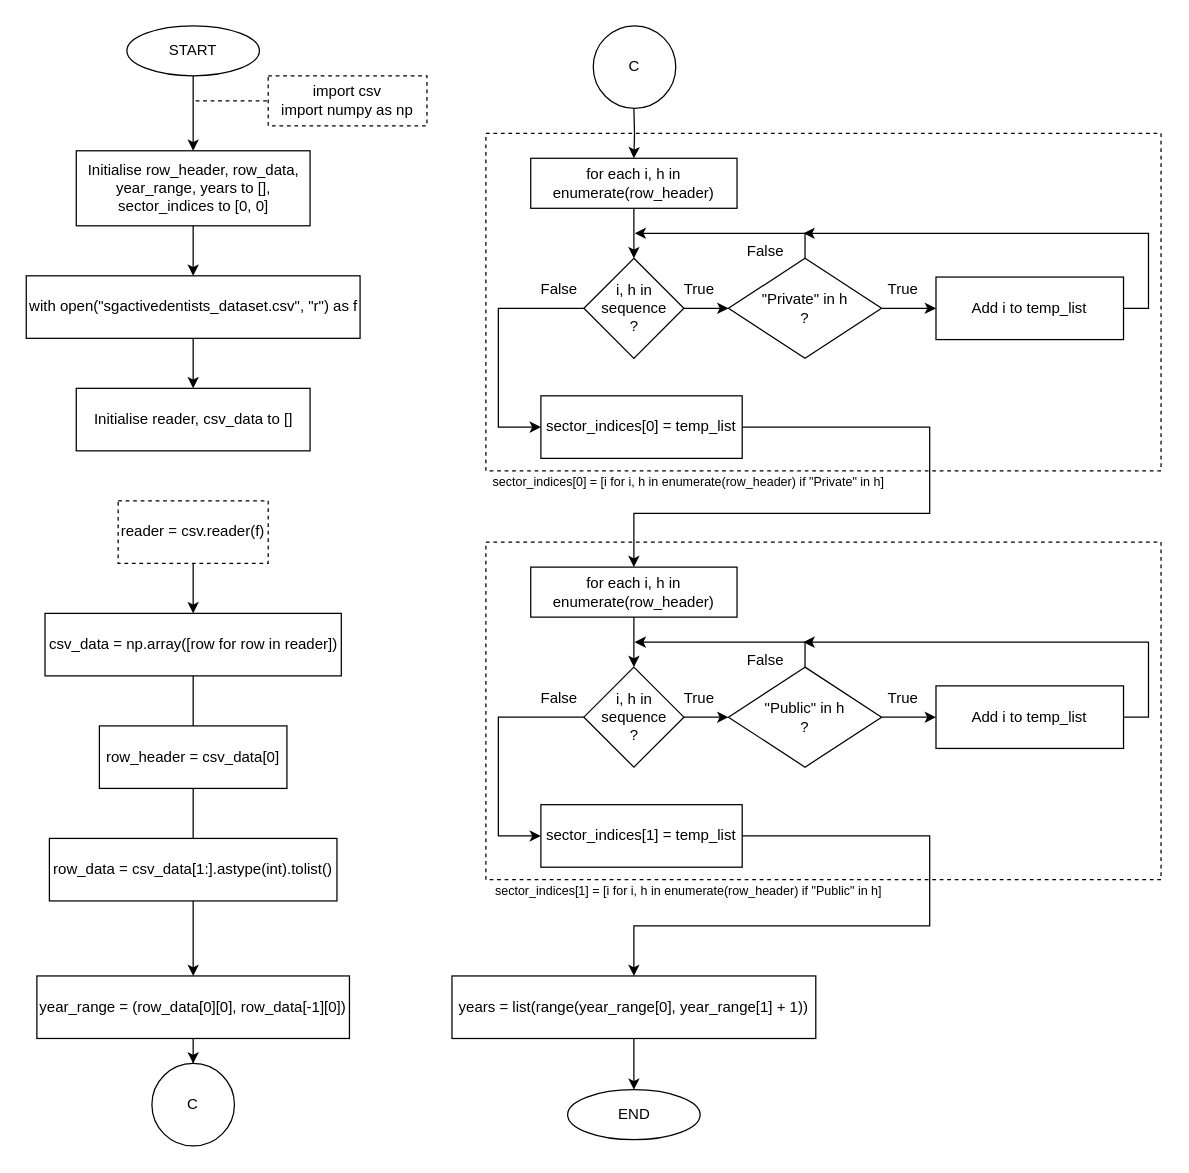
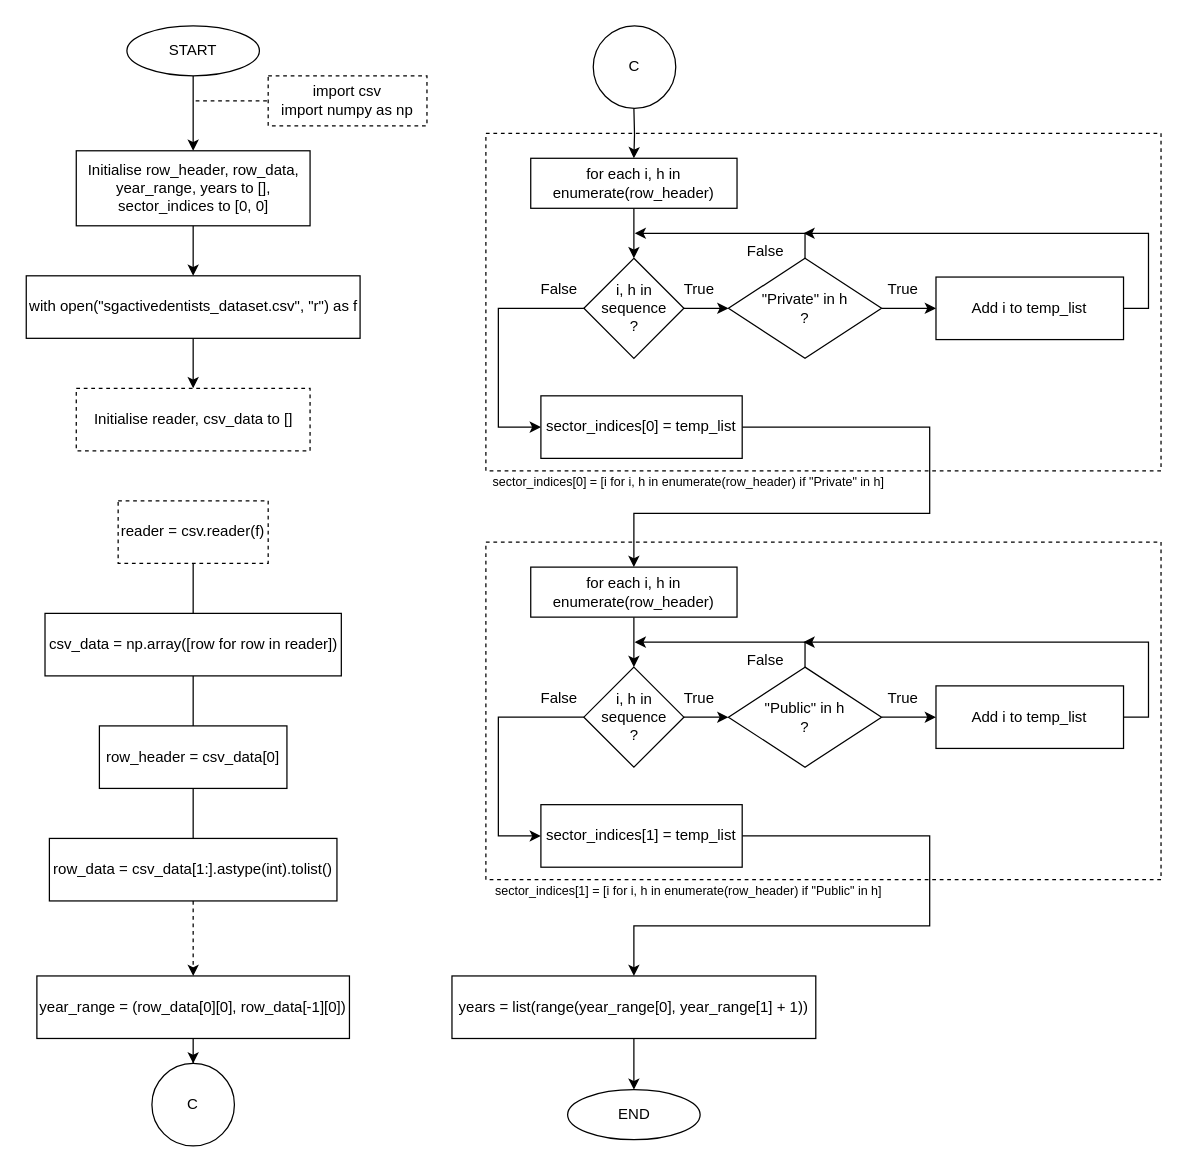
node "Initialise reader, csv_data to []": style solid -> dashed
edge "reader = csv.reader(f)" -> "csv_data = np.array([row for row in reader])": arrowhead classic -> none
edge "row_data = csv_data[1:].astype(int).tolist()" -> "year_range = (row_data[0][0], row_data[-1][0])": style solid -> dashed
